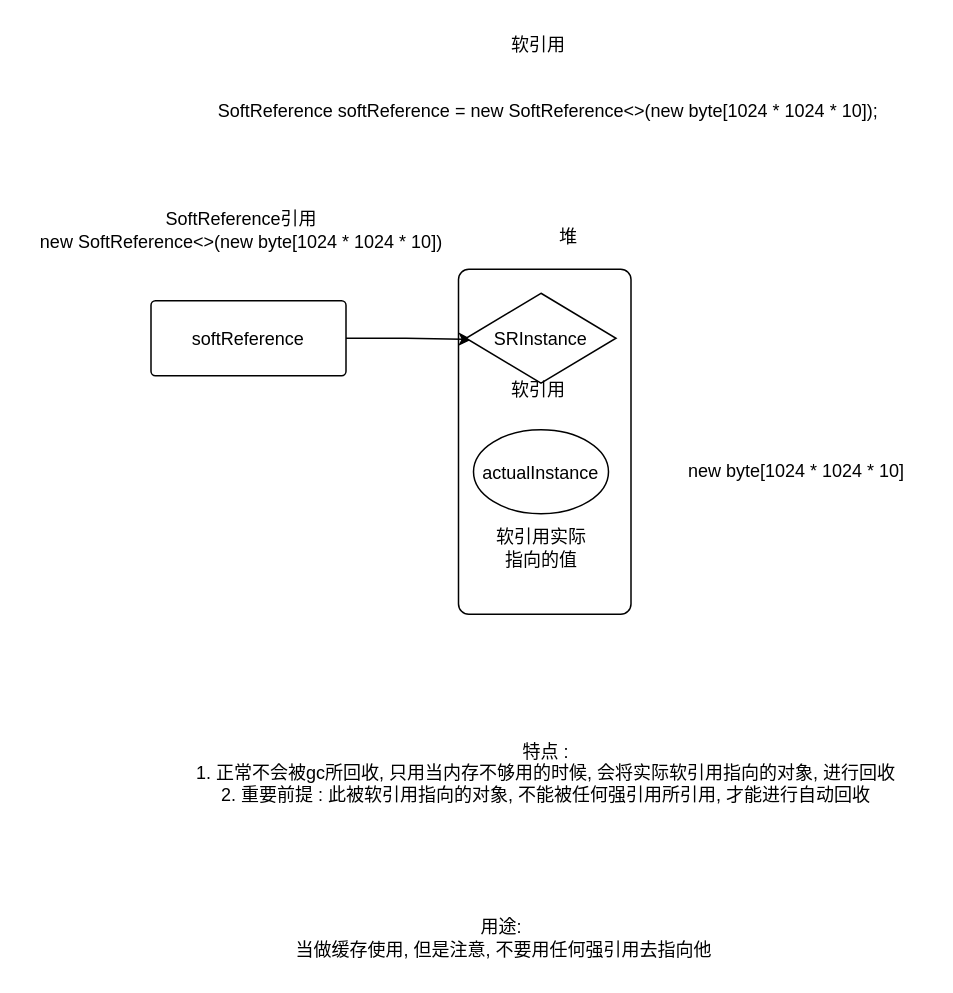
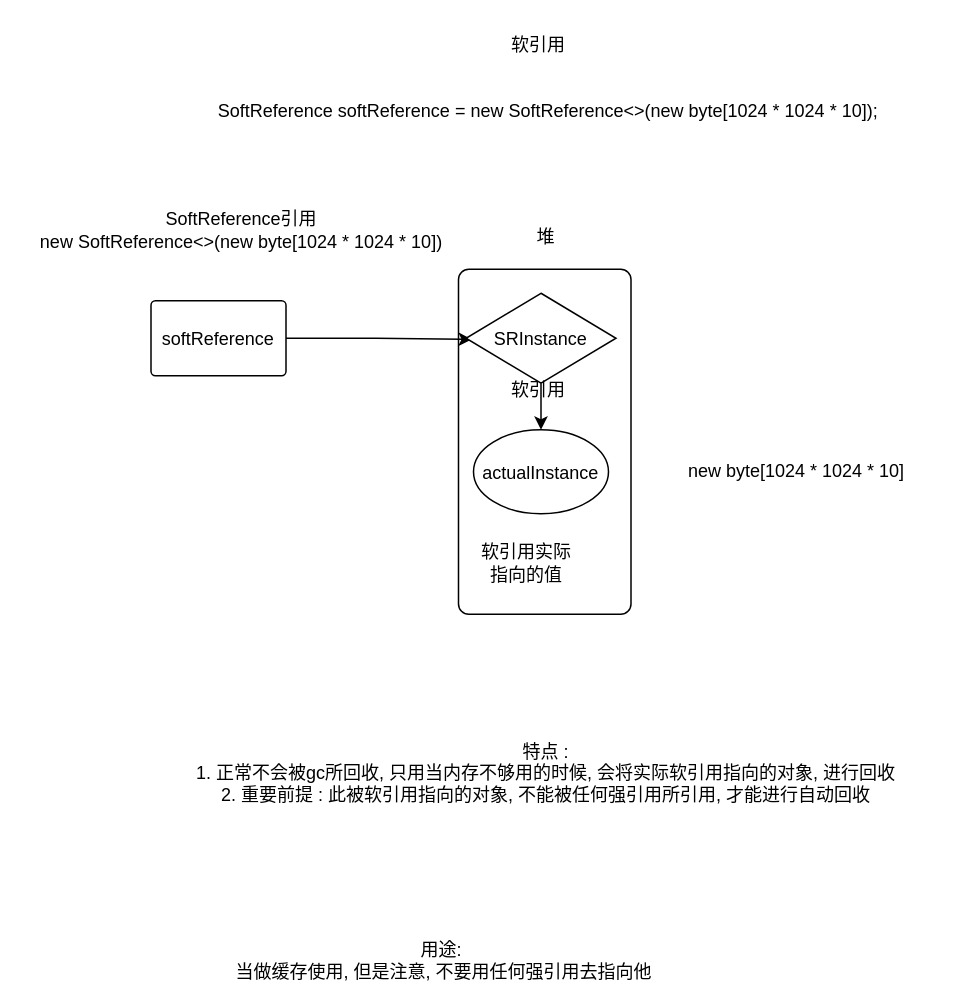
node "堆": moved (568, 238) -> (545, 238)
node "softReference": size 195x75 -> 135x75
edge "SRInstance" -> "actualInstance": added
node "软引用实际 指向的值": moved (541, 548) -> (526, 563)
node "用途: 当做缓存使用, 但是注意, 不要用任何强引用去指向他": moved (503, 938) -> (443, 961)
